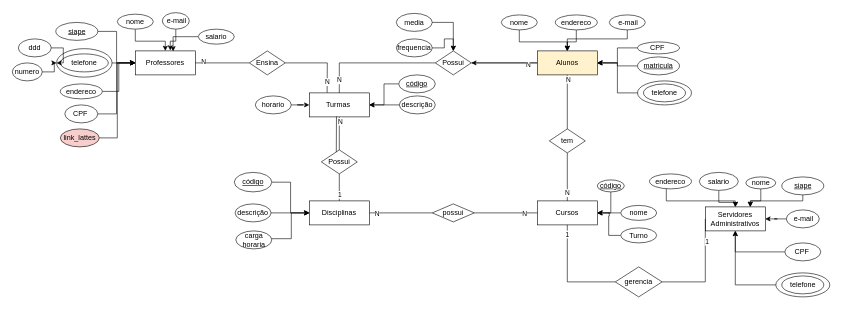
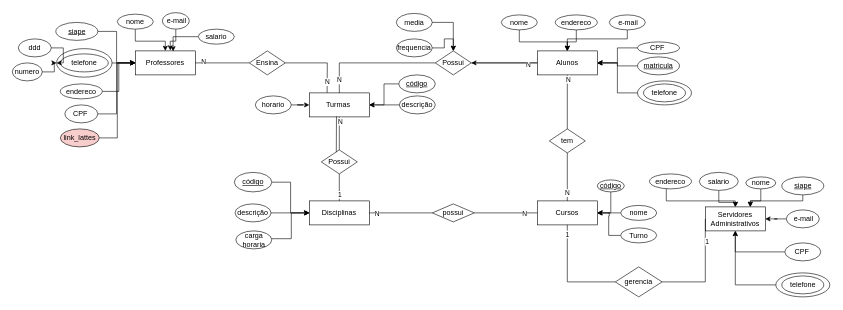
node "Alunos": fillcolor #fff2cc -> #ffffff
